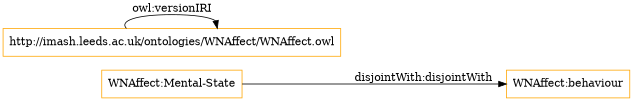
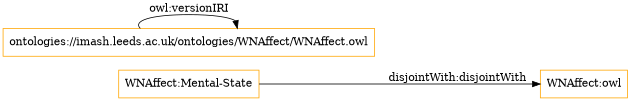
node "http://imash.leeds.ac.uk/ontologies/WNAffect/WNAffect.owl": label "http://imash.leeds.ac.uk/ontologies/WNAffect/WNAffect.owl" -> "ontologies://imash.leeds.ac.uk/ontologies/WNAffect/WNAffect.owl"
node "WNAffect:behaviour": label "WNAffect:behaviour" -> "WNAffect:owl"
